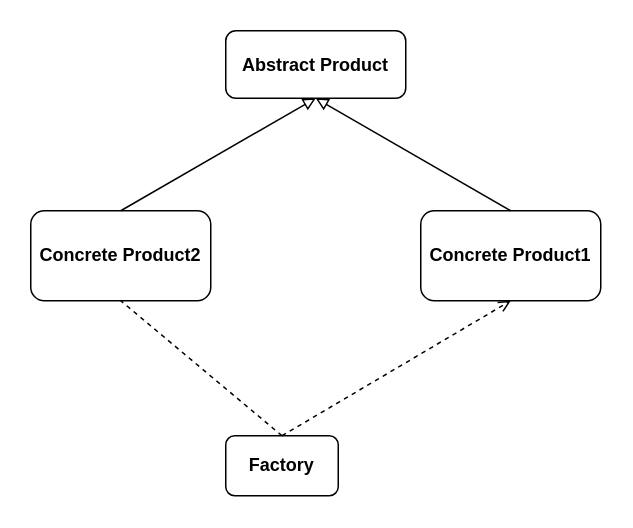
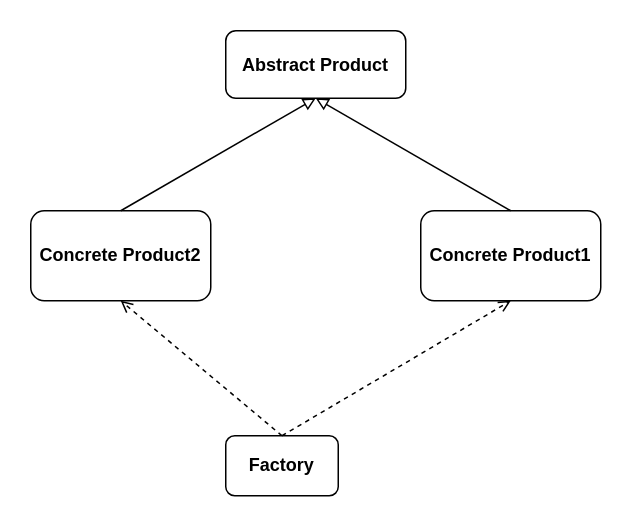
edge "Concrete Product2" -- "Factory": arrowhead none -> open
